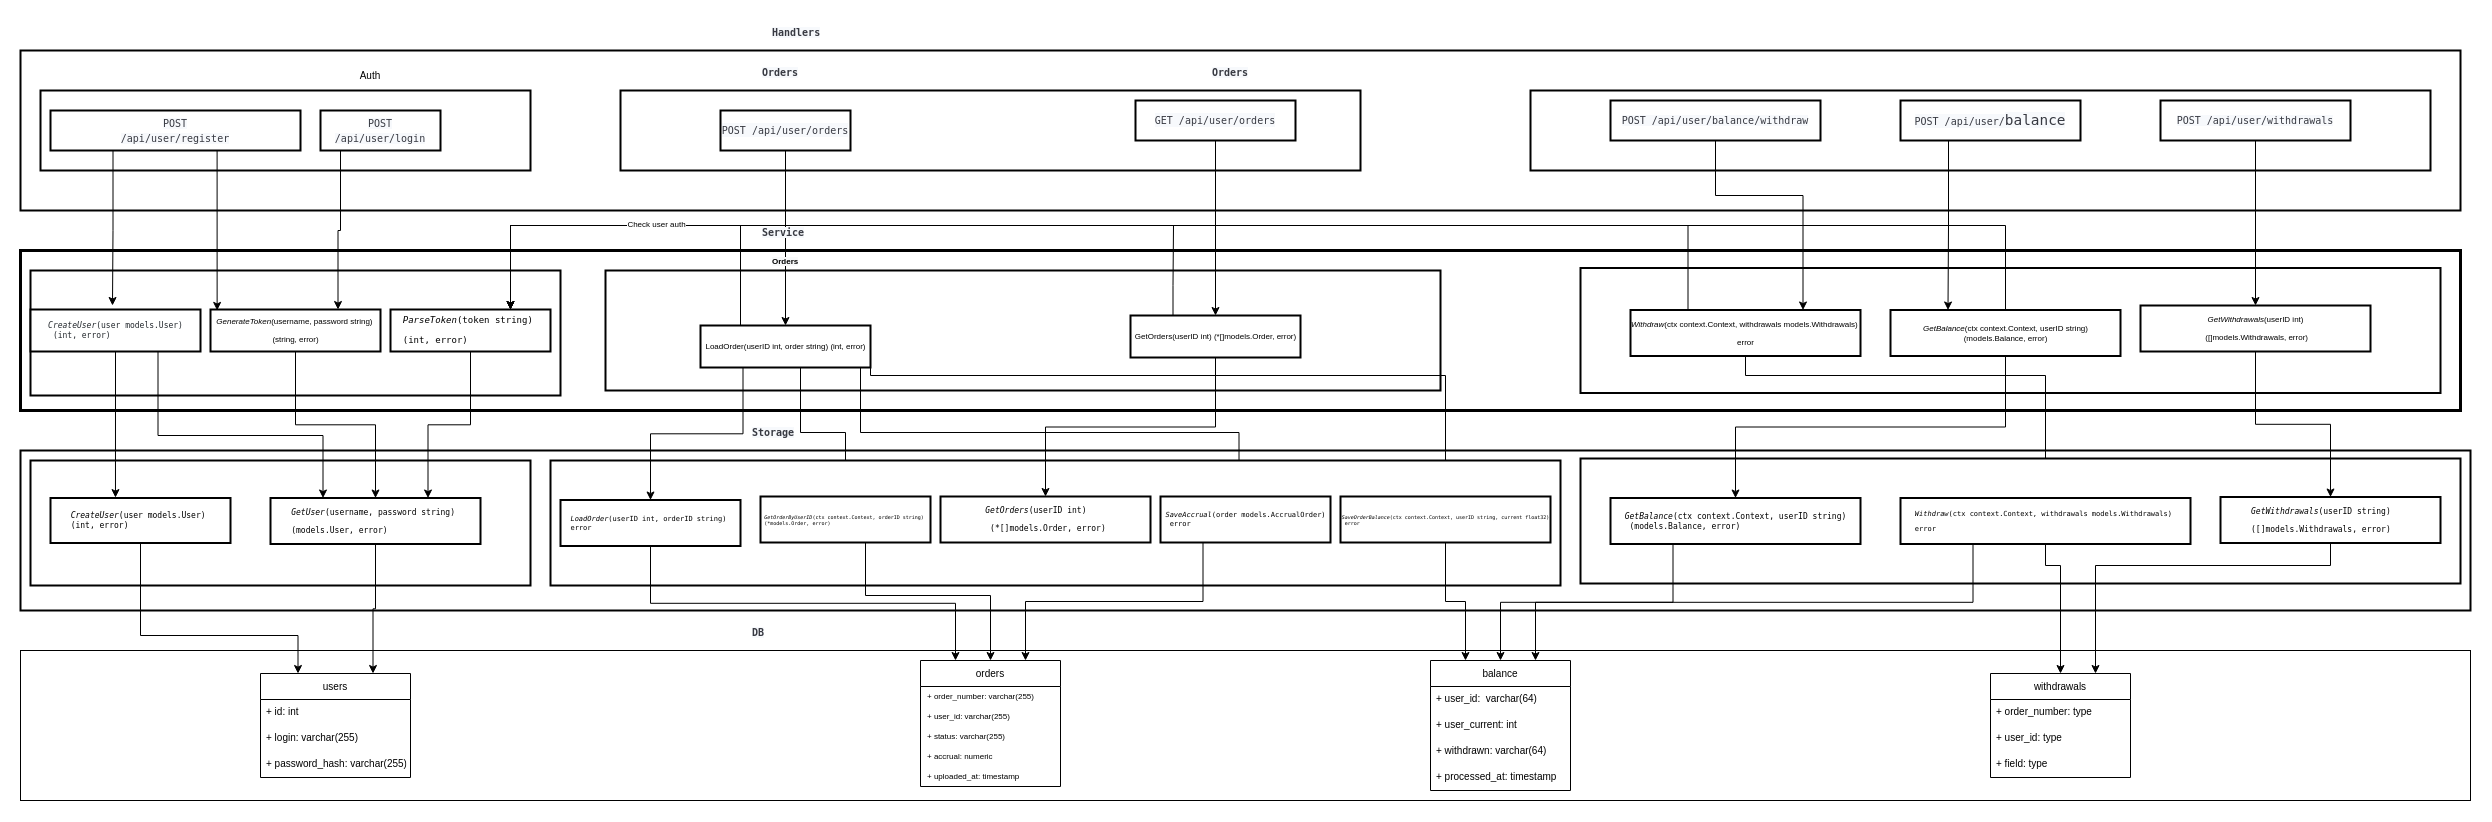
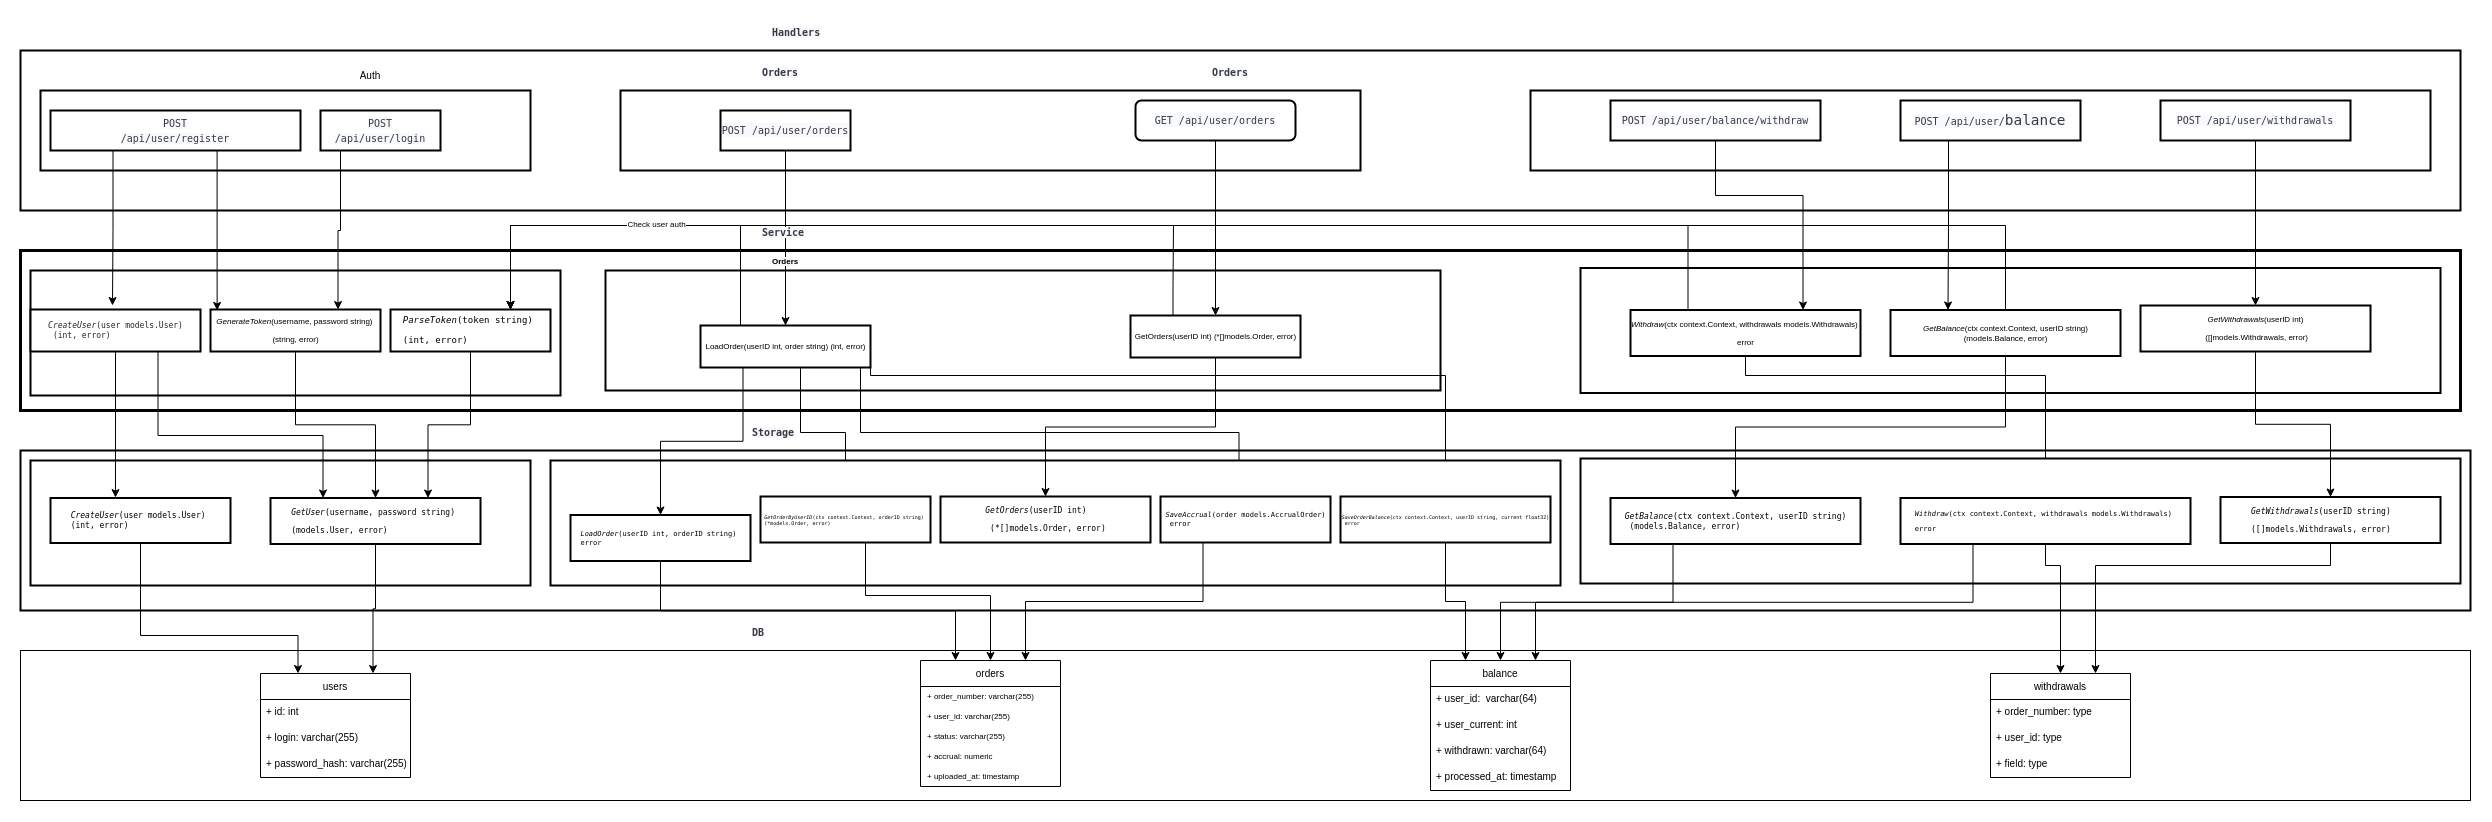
node "GET /api/user/orders": shape rectangle -> rounded rectangle
node "LoadOrder(userID int, orderID string) error": moved (651, 523) -> (661, 538)
